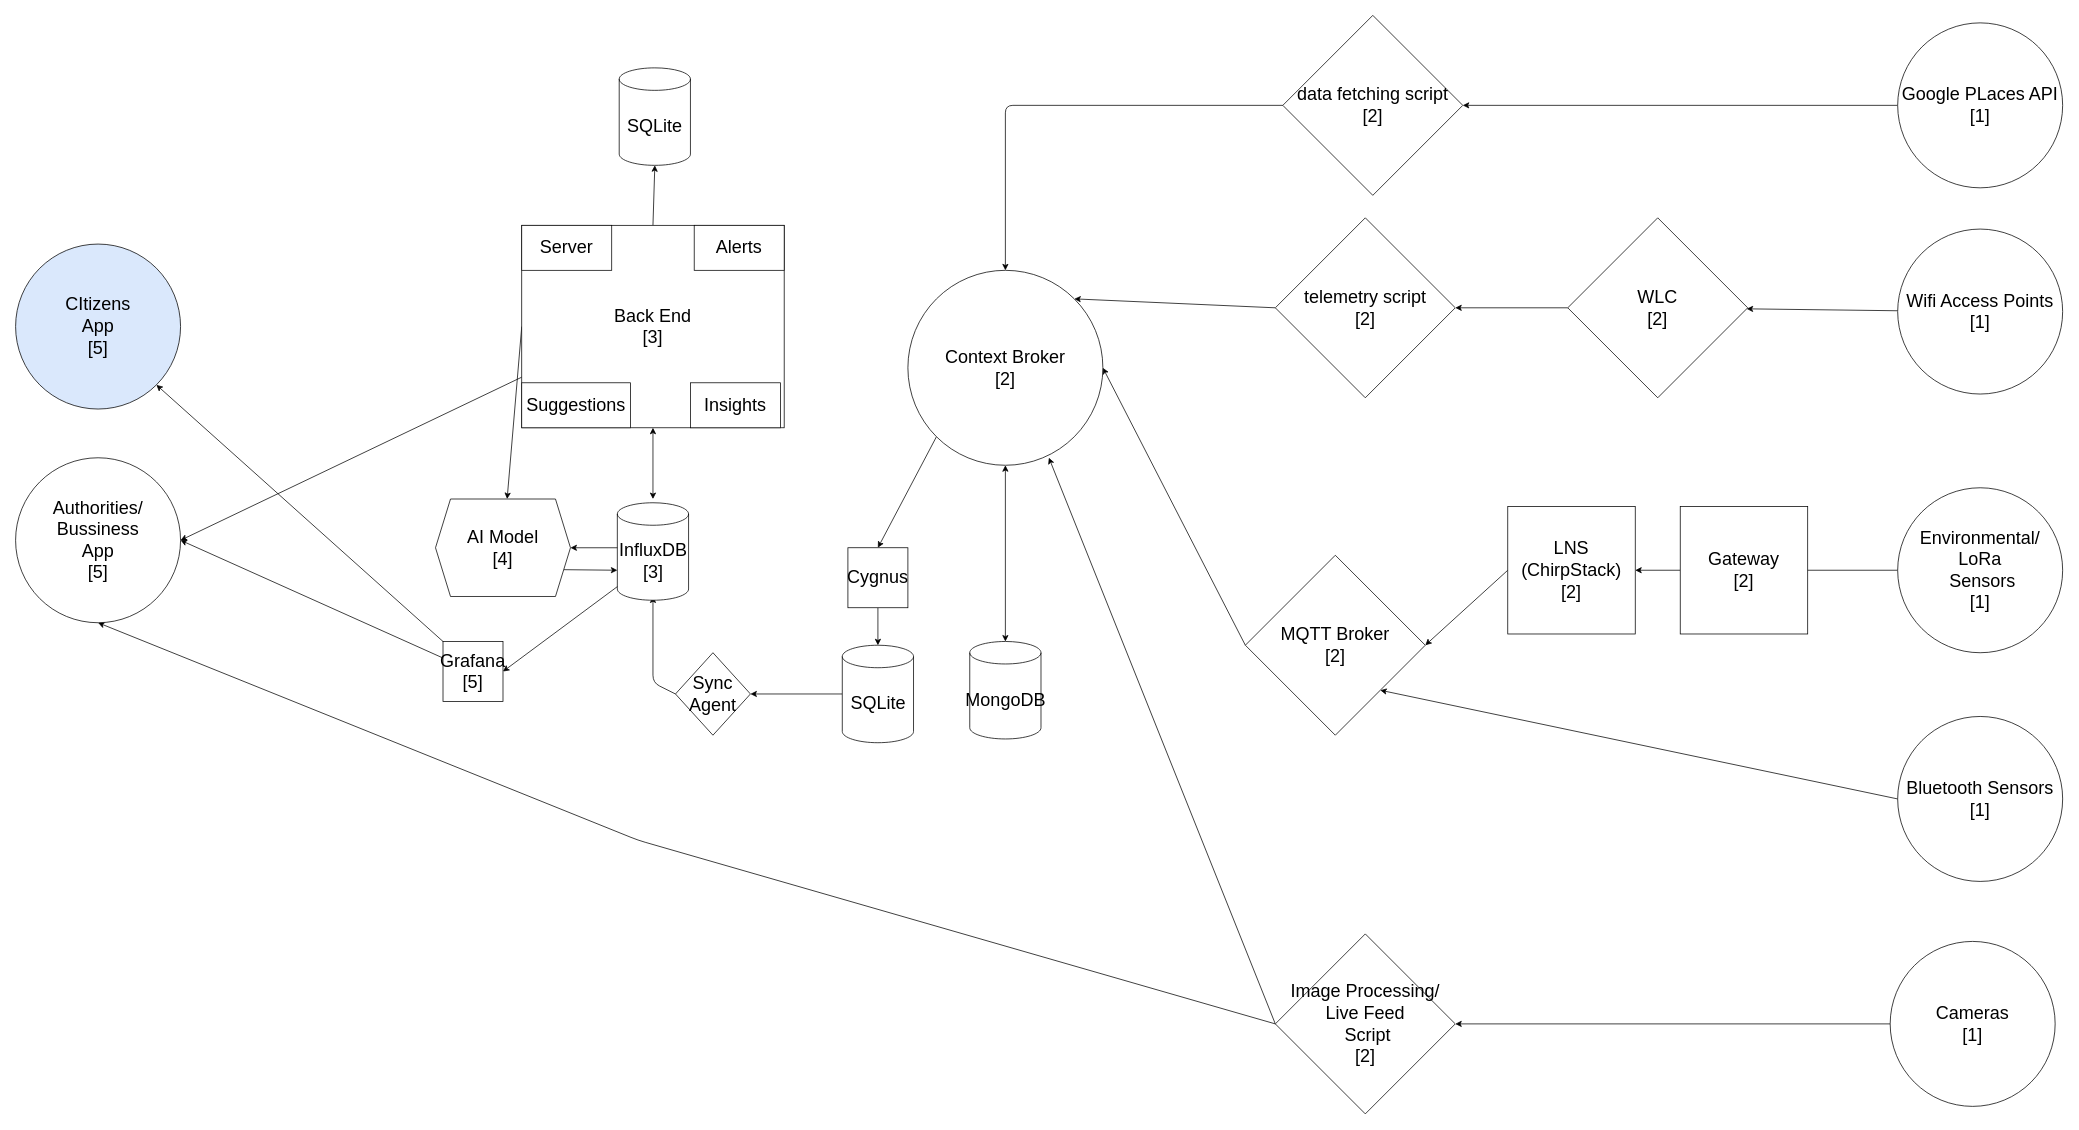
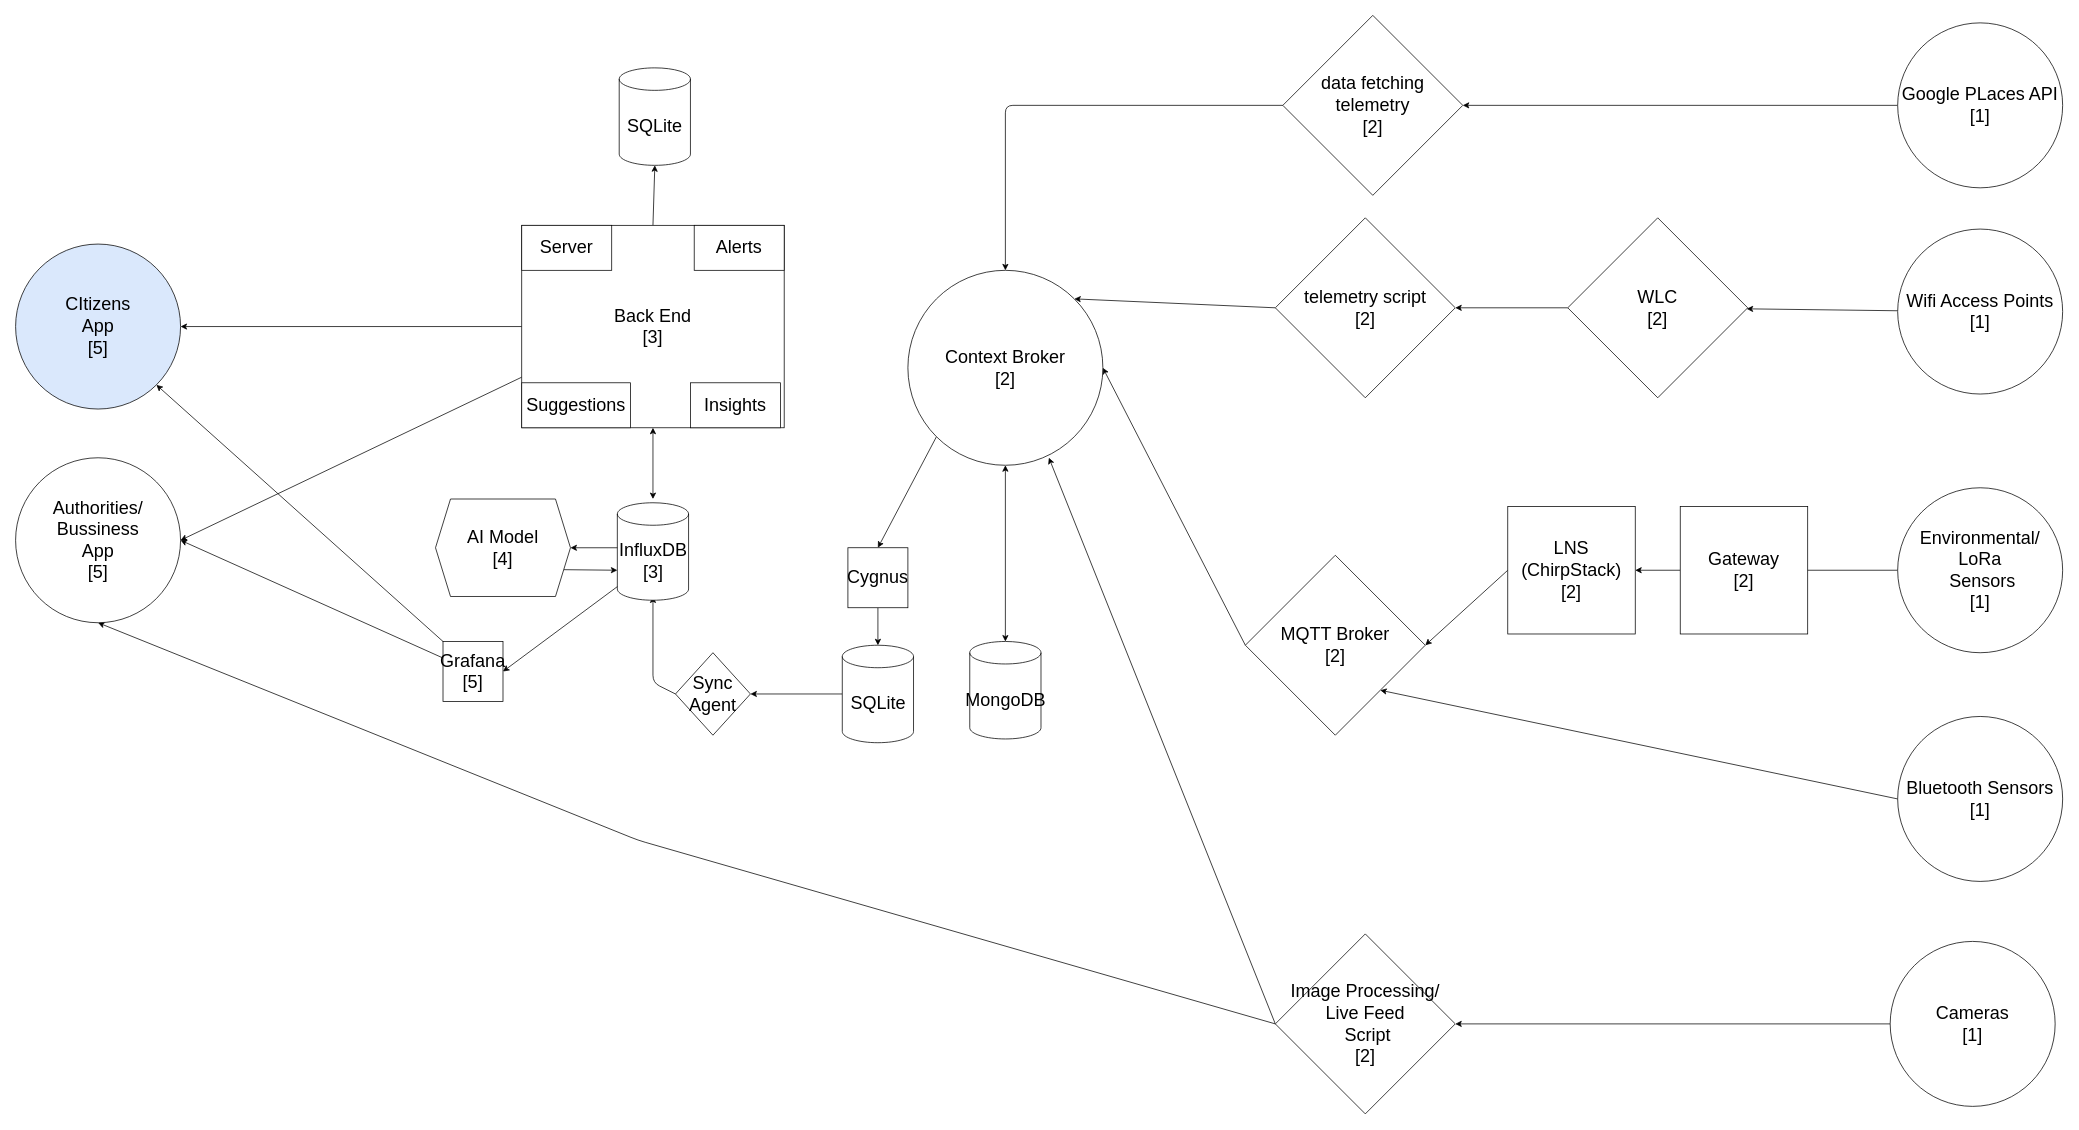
node "data fetching script [2]": label "data fetching script [2]" -> "data fetching telemetry [2]"
edge "Back End [3]" -> "AI Model [4]": now "Back End [3]" -> "CItizens App [5]"
